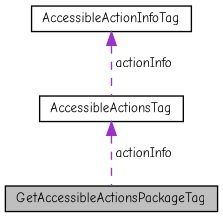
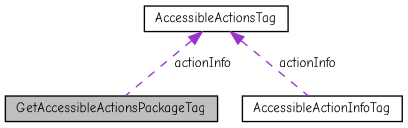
edge "AccessibleActionsTag" -> "AccessibleActionInfoTag": reversed
